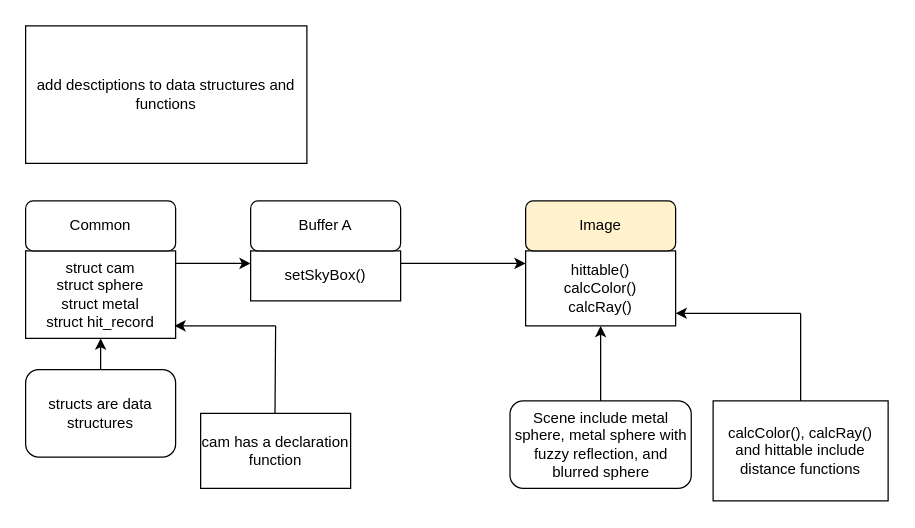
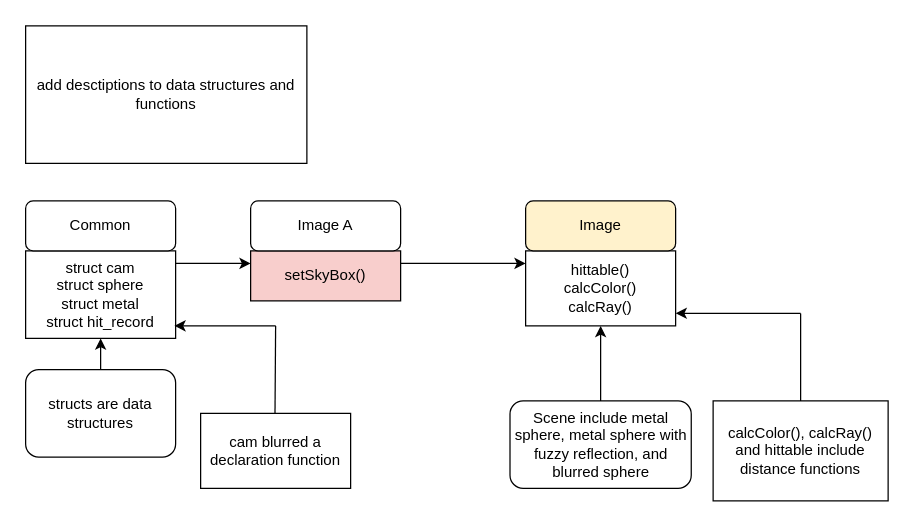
node "Buffer A": label "Buffer A" -> "Image A"
node "setSkyBox()": fillcolor #ffffff -> #f8cecc
node "cam has a declaration function": label "cam has a declaration function" -> "cam blurred a declaration function"
